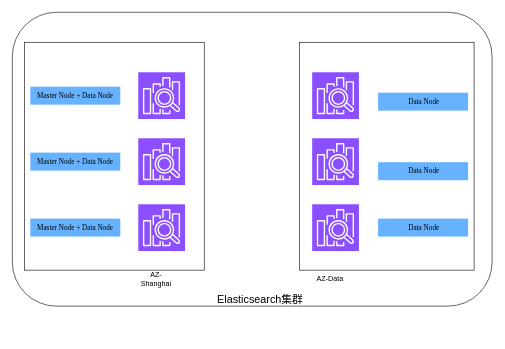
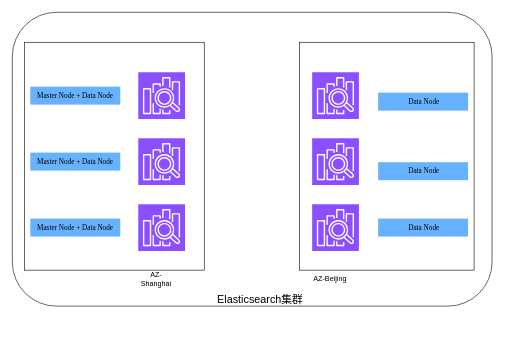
node "AZ-Data": label "AZ-Data" -> "AZ-Beijing"
